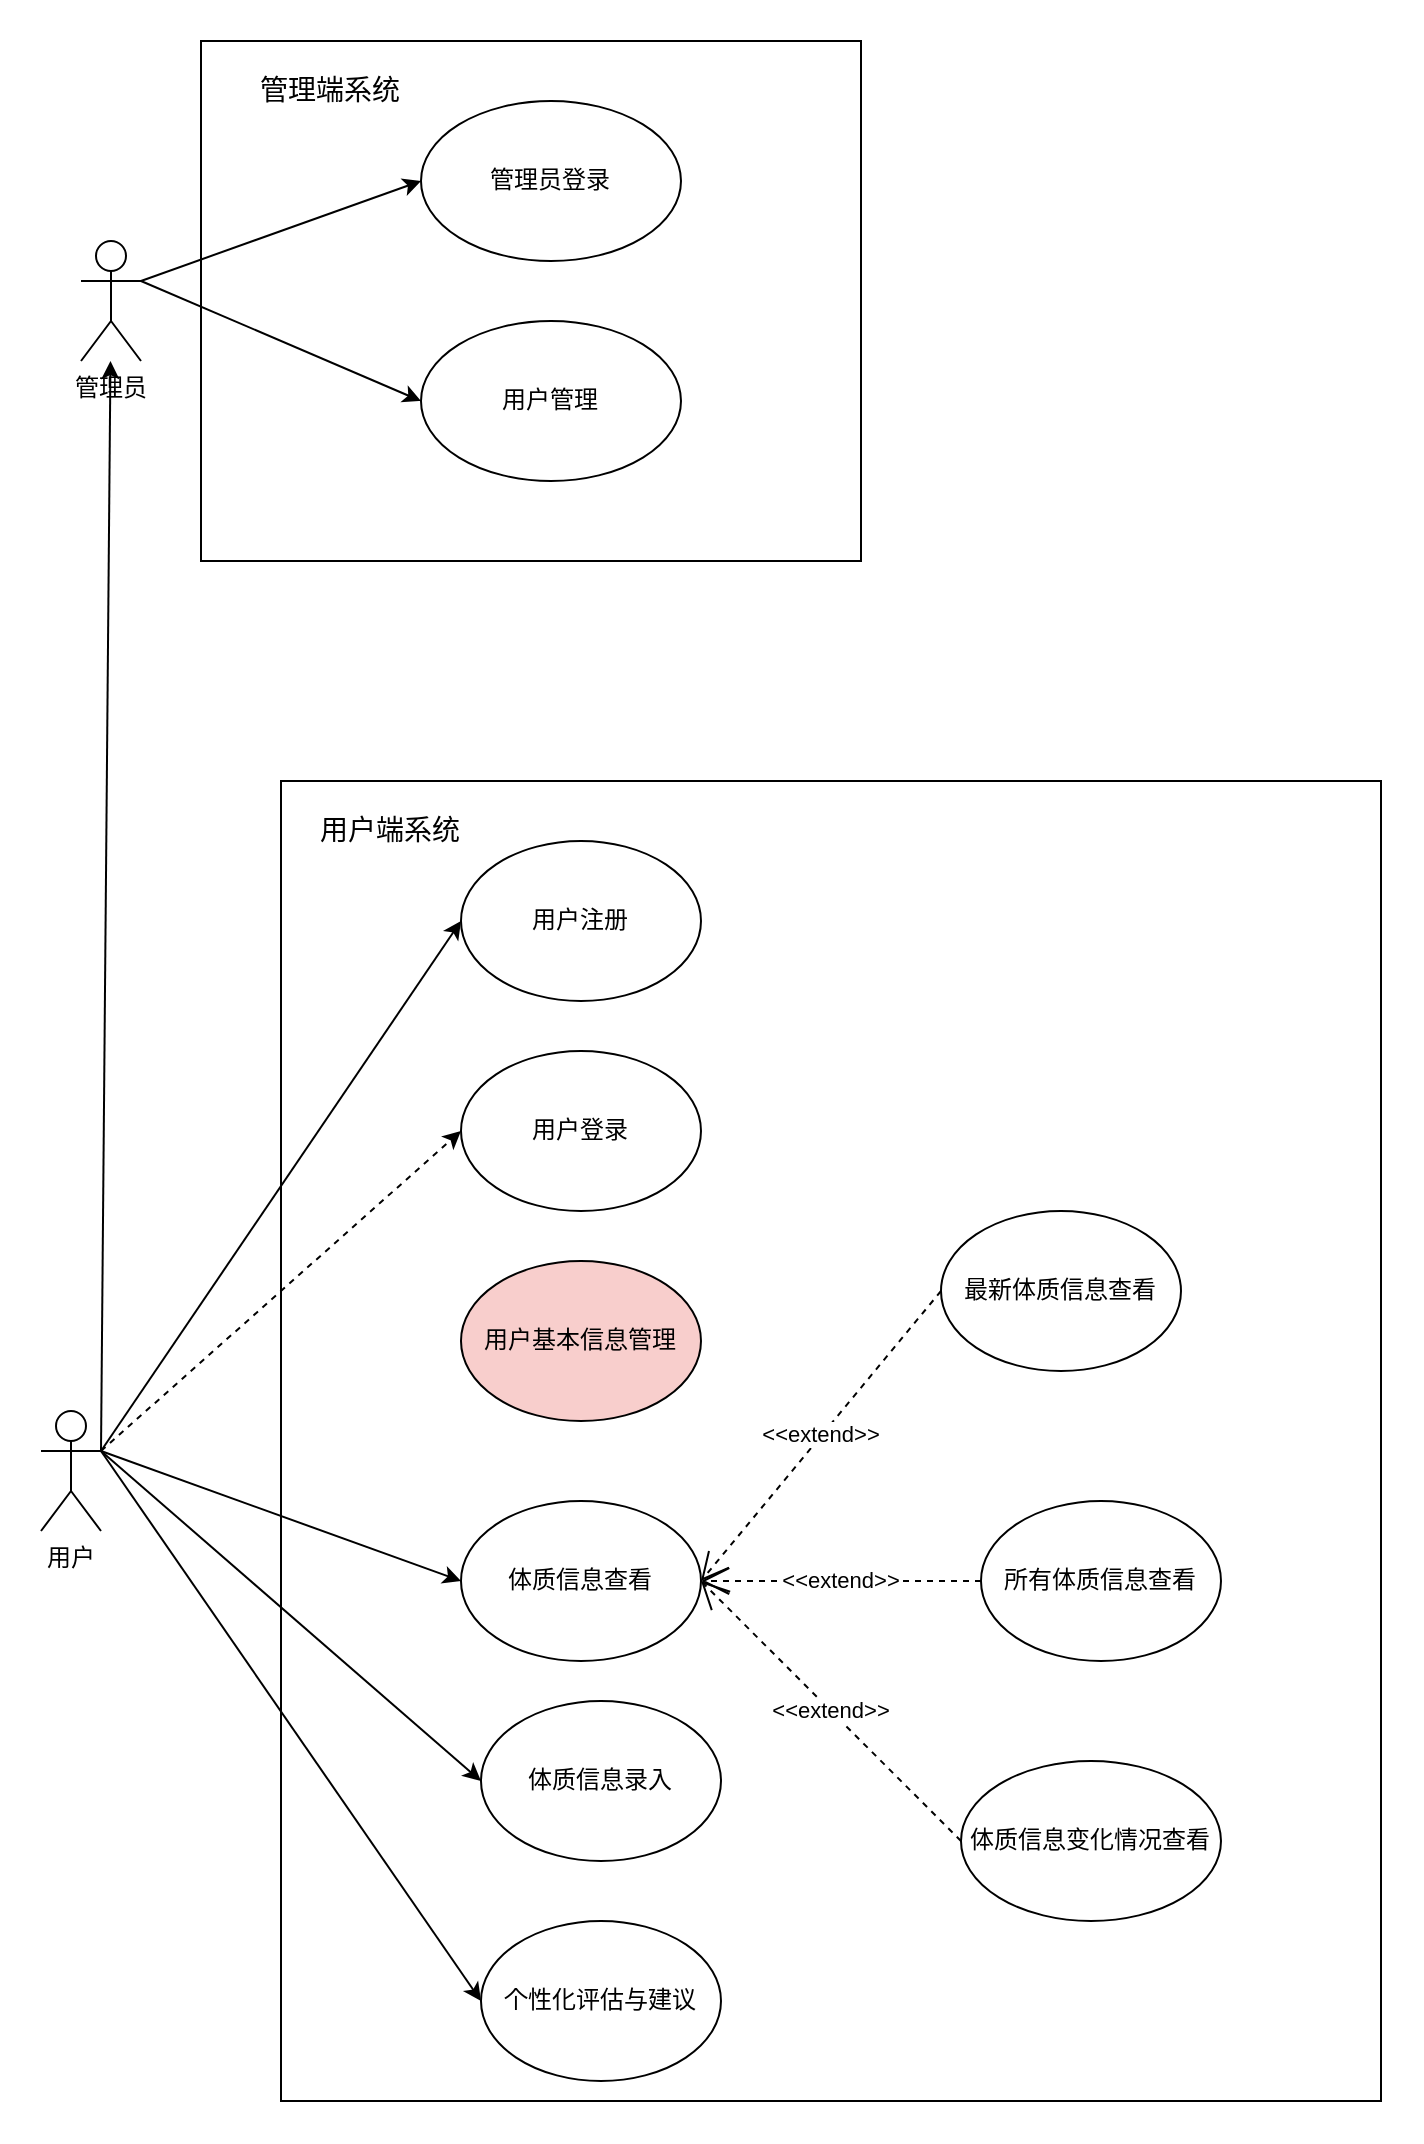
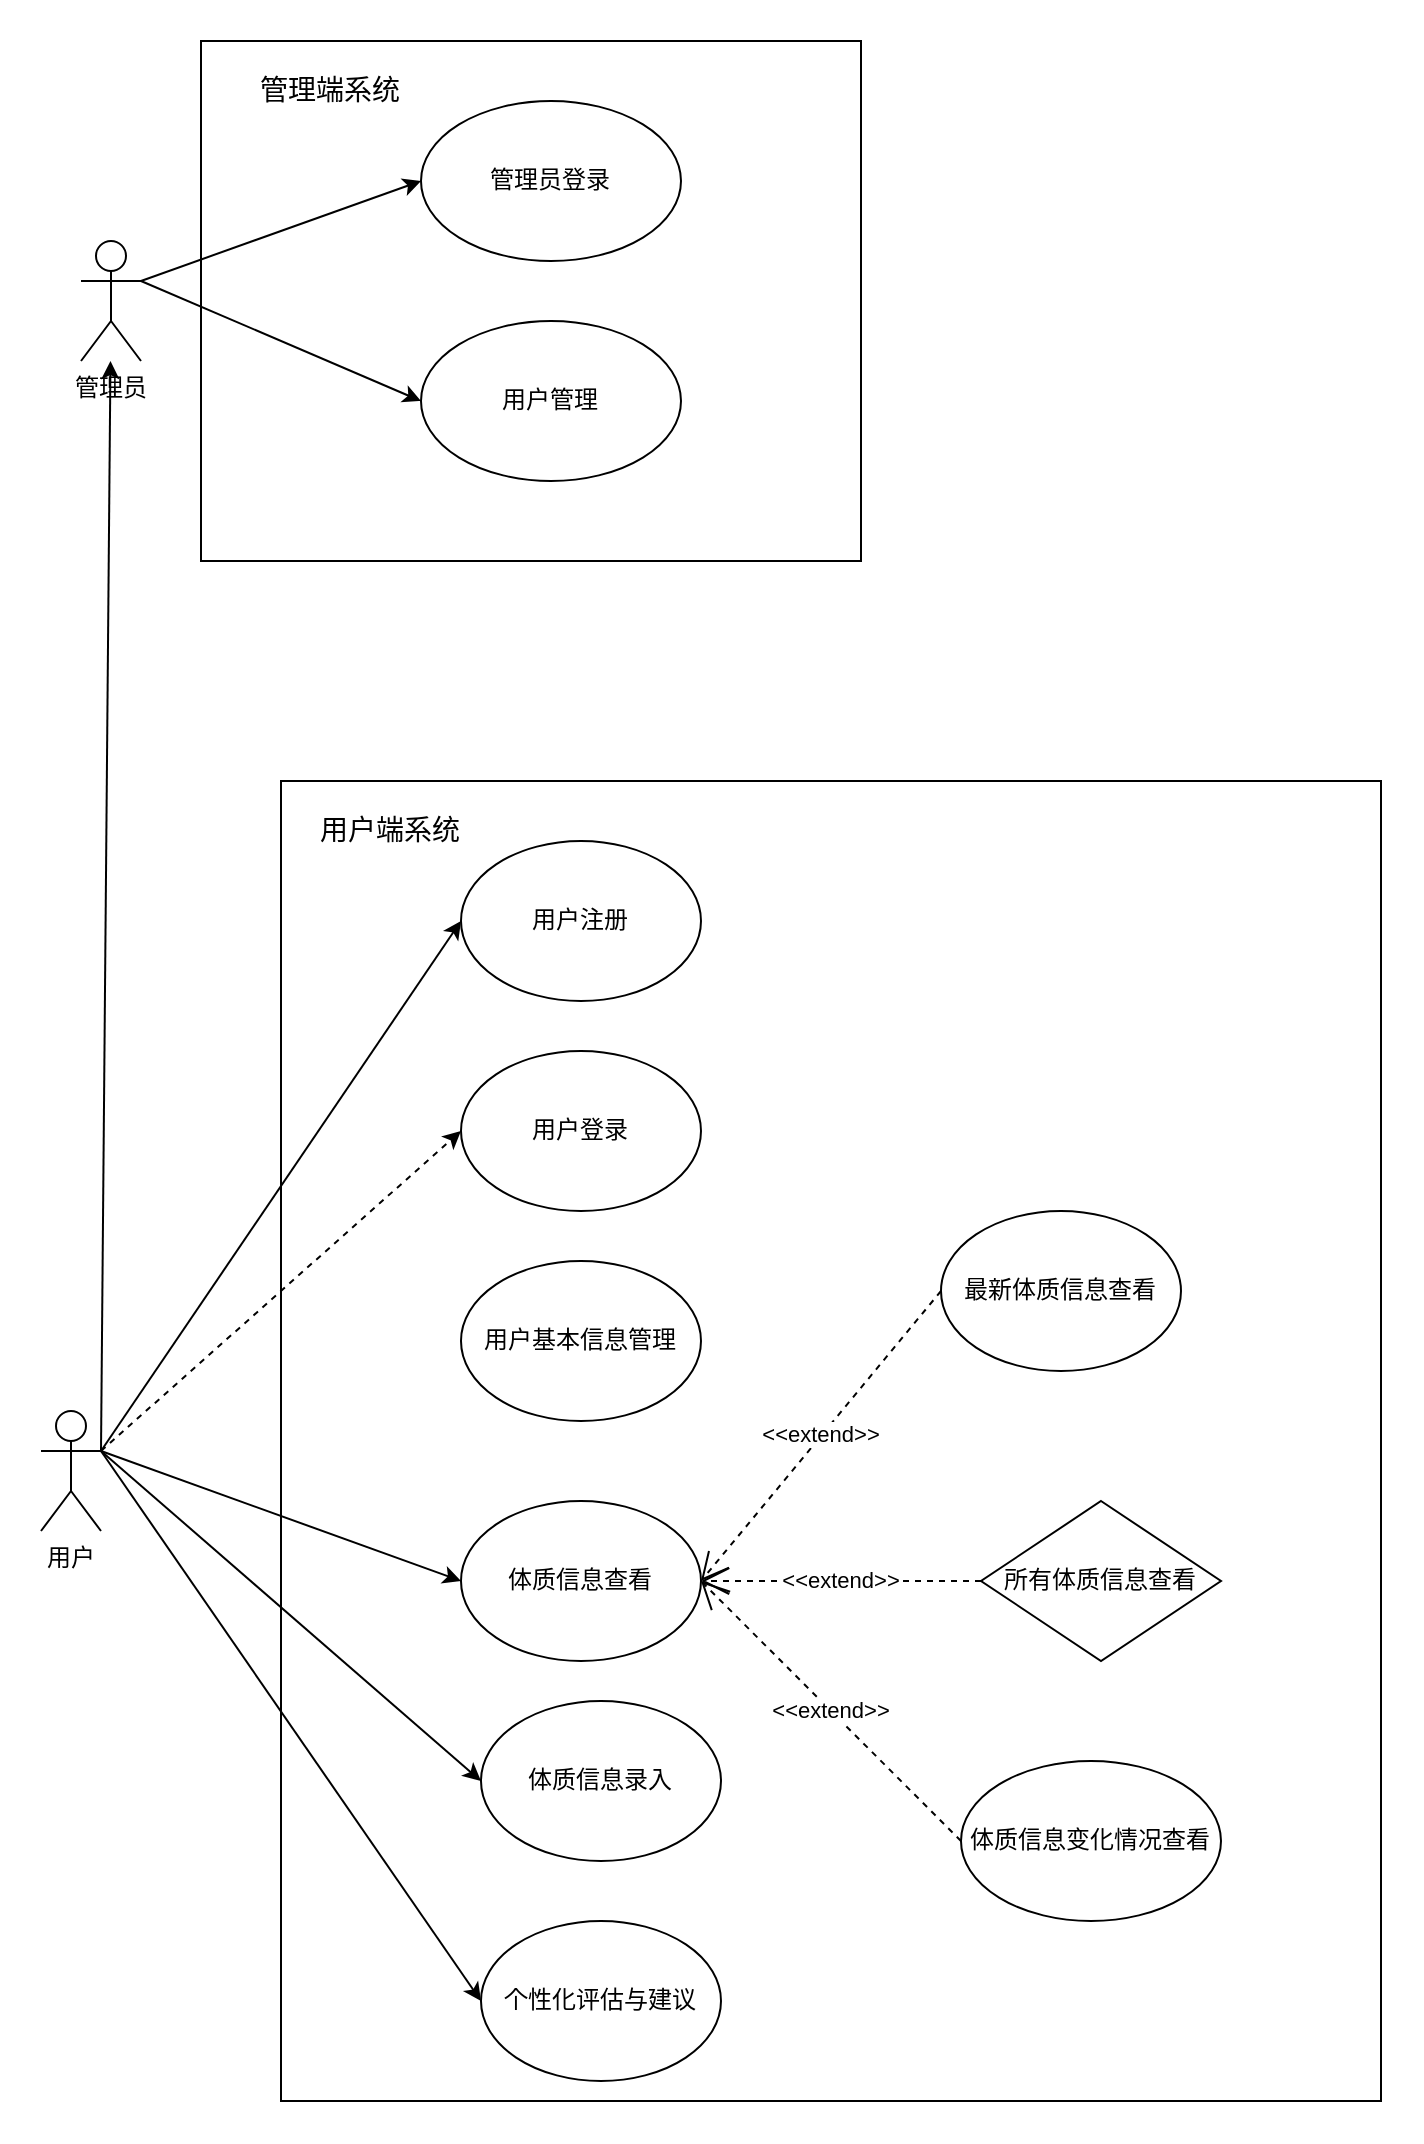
node "用户基本信息管理": fillcolor #f8cecc -> #ffffff
node "所有体质信息查看": shape ellipse -> diamond
